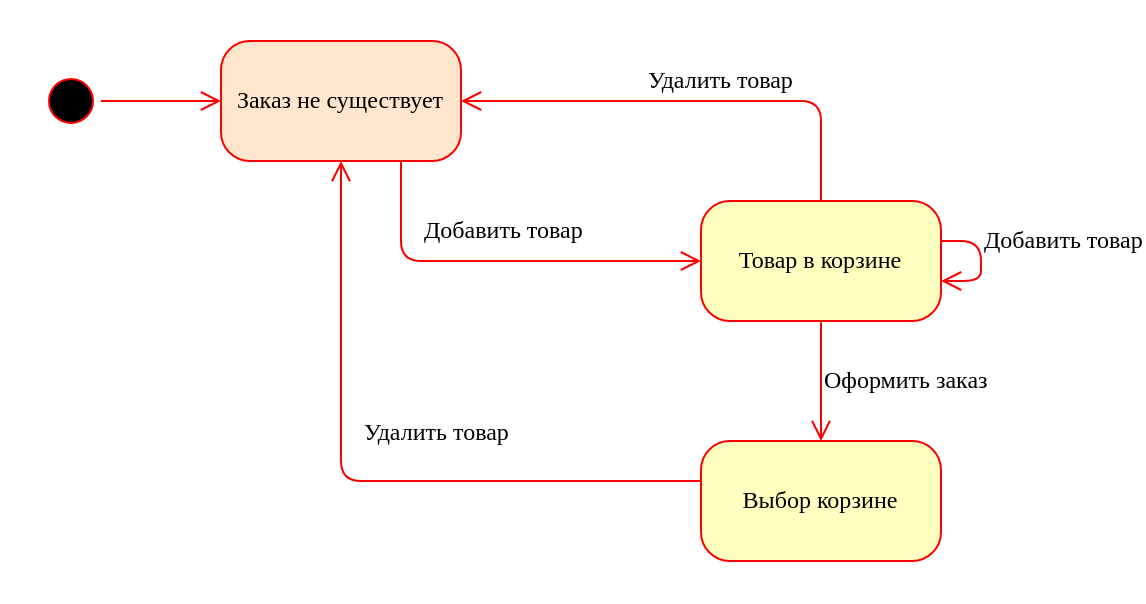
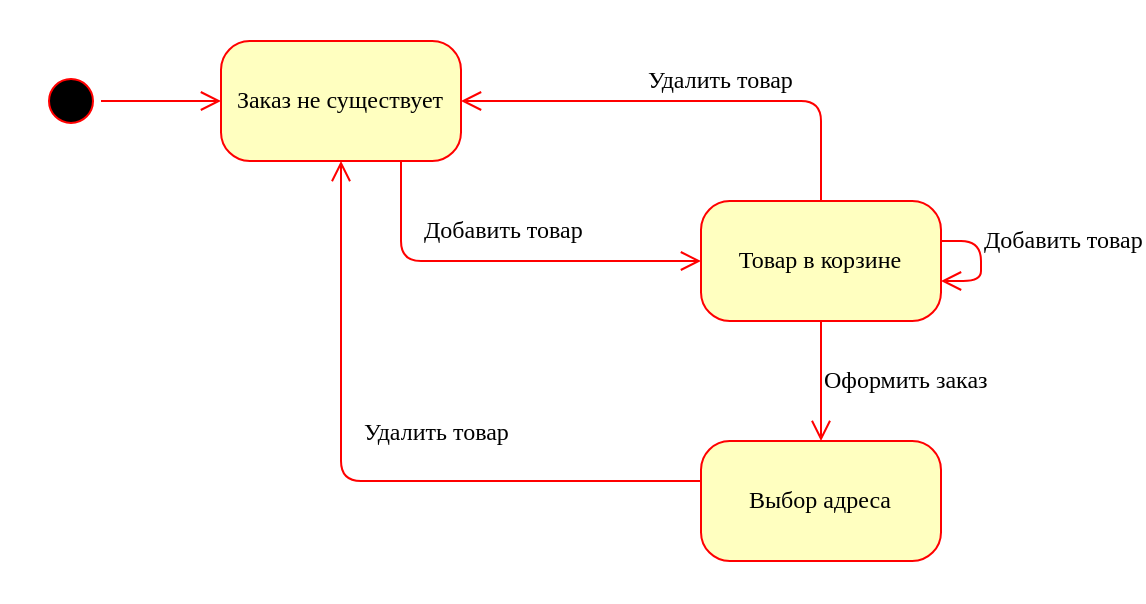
node "Заказ не существует": fillcolor #ffe6cc -> #ffffc0
node "Выбор корзине": label "Выбор корзине" -> "Выбор адреса"
